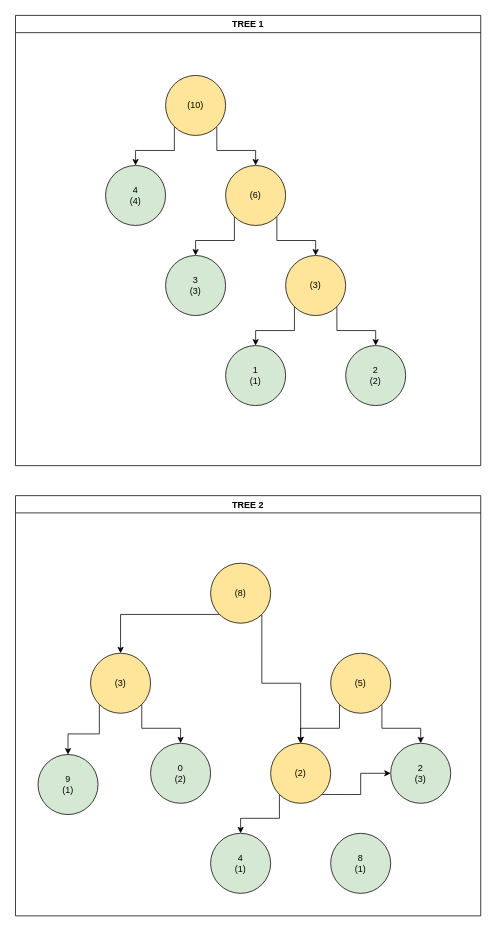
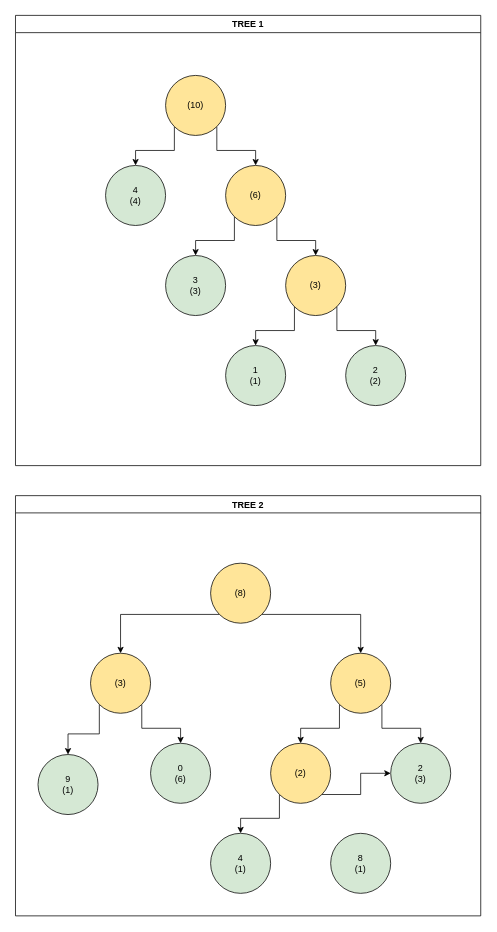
edge "(8)" -> "(2)": now "(8)" -> "(5)"
node "0 (2)": label "0 (2)" -> "0 (6)"
